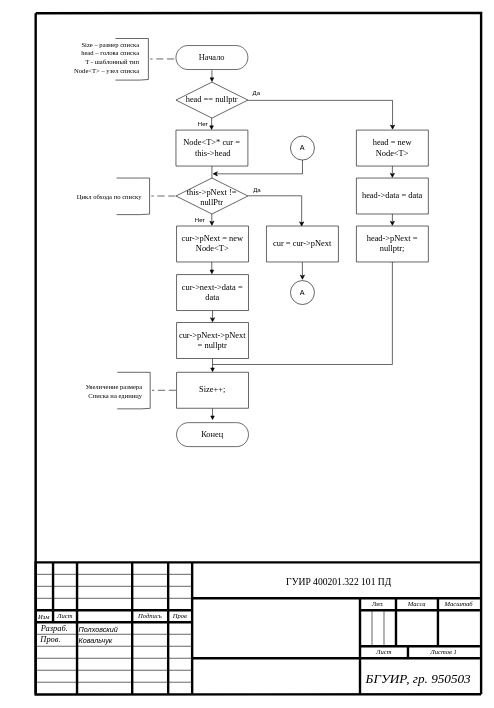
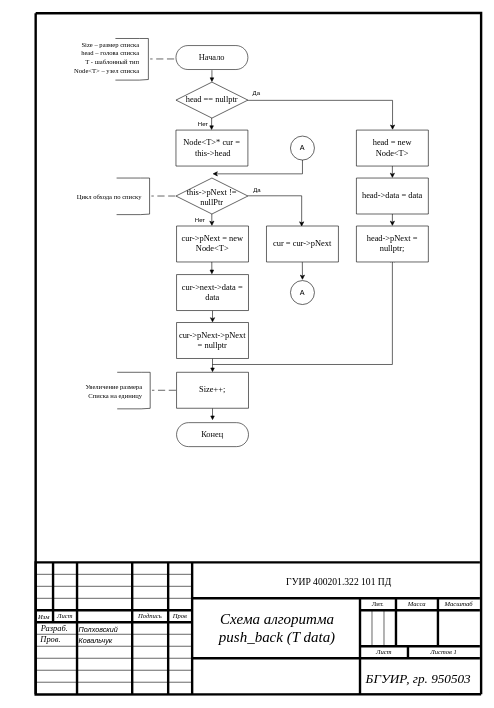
edge "Node<T>* cur = this->head" -> "this->pNext != nullPtr": removed
node "Схема алгоритма push_back (T data)": added
